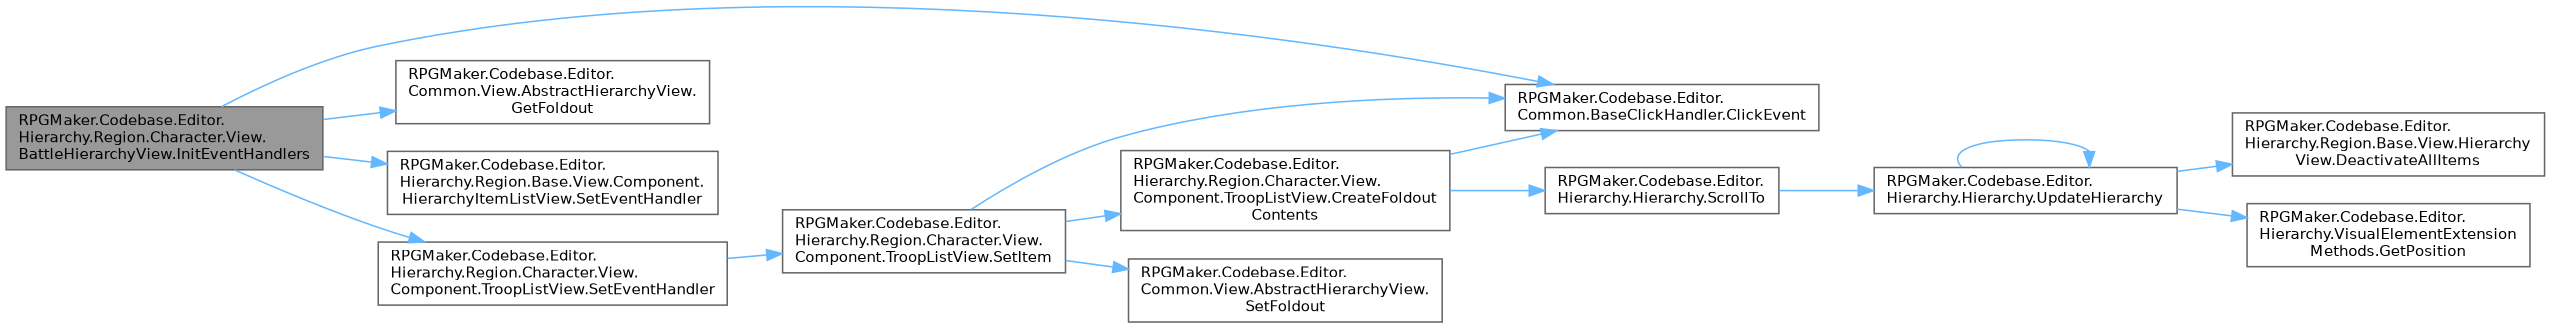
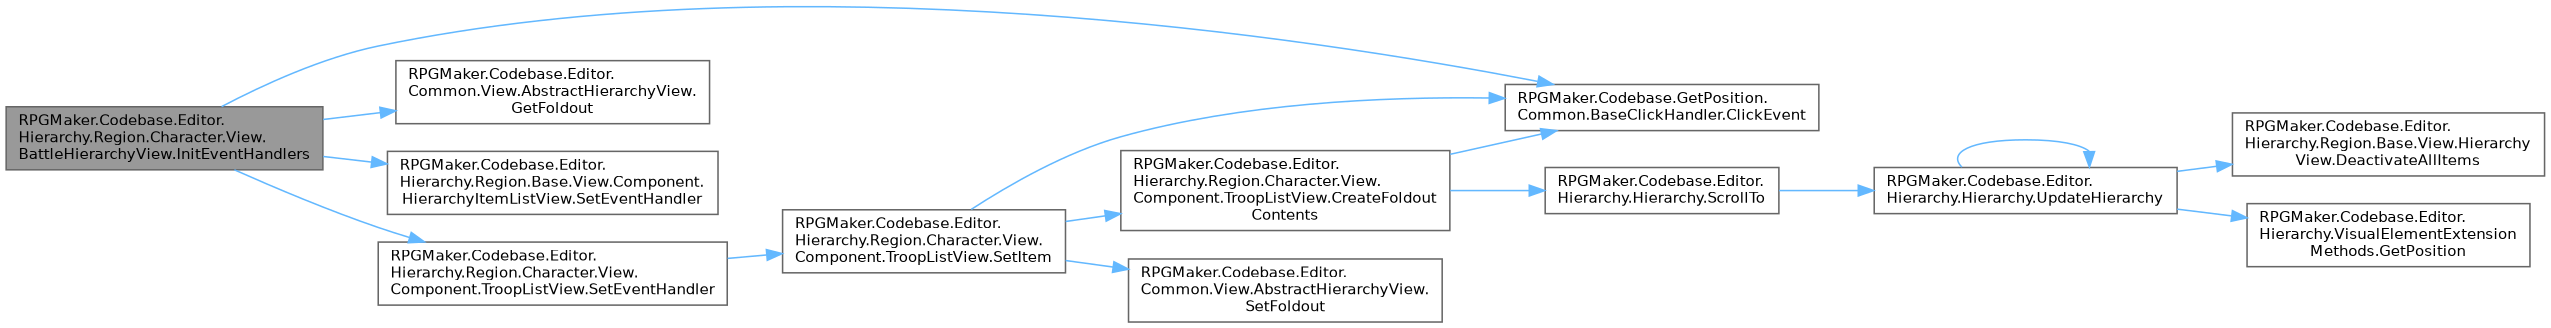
node "RPGMaker.Codebase.Editor. Common.BaseClickHandler.ClickEvent": label "RPGMaker.Codebase.Editor. Common.BaseClickHandler.ClickEvent" -> "RPGMaker.Codebase.GetPosition. Common.BaseClickHandler.ClickEvent"
